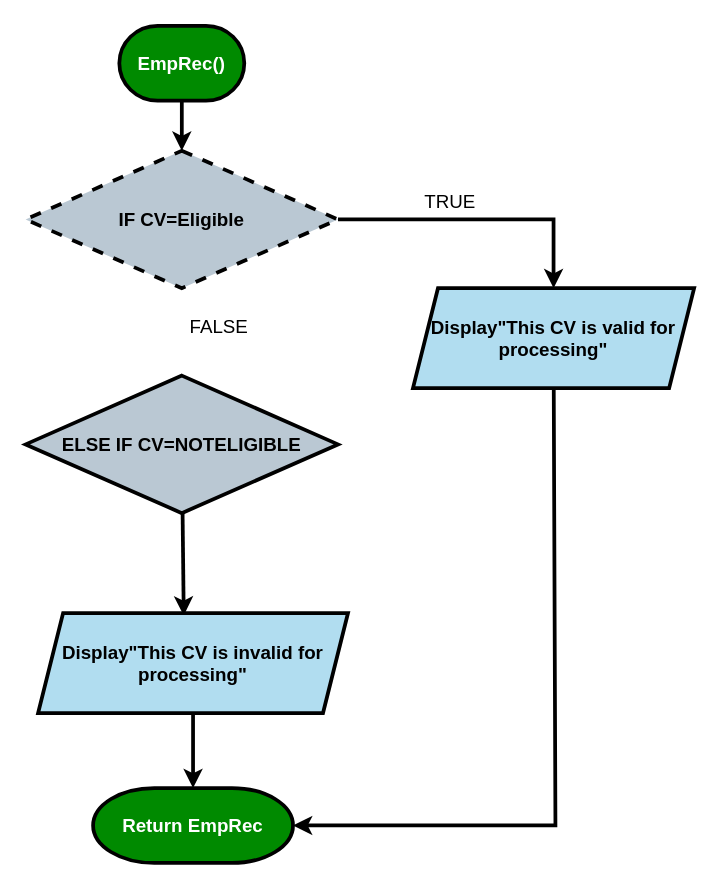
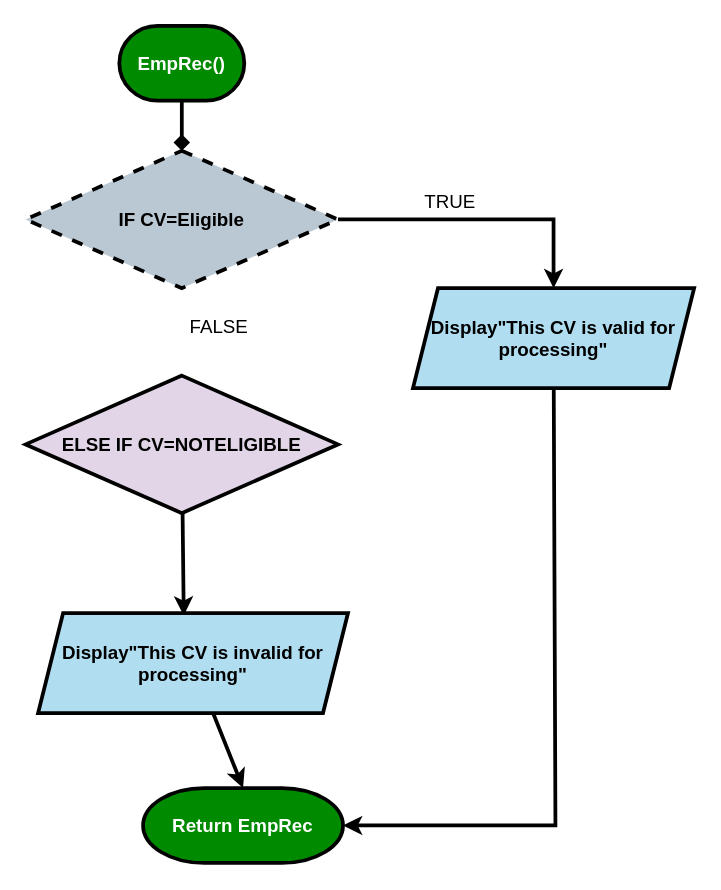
edge "EmpRec()" -> "IF CV=Eligible": arrowhead classic -> diamond
node "ELSE IF CV=NOTELIGIBLE": fillcolor #bac8d3 -> #e1d5e7
node "Return EmpRec": moved (193, 826) -> (243, 826)
